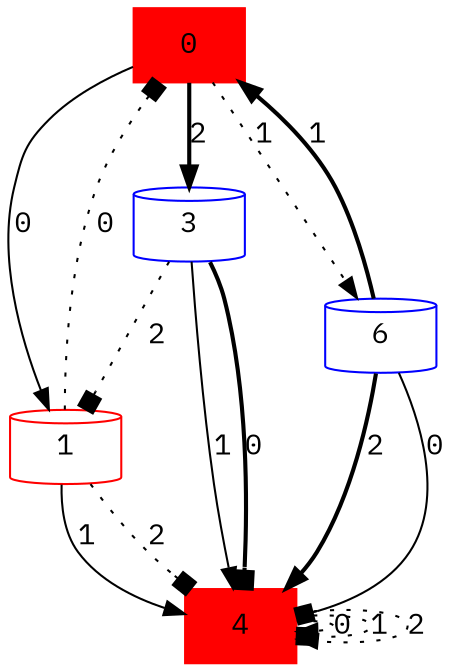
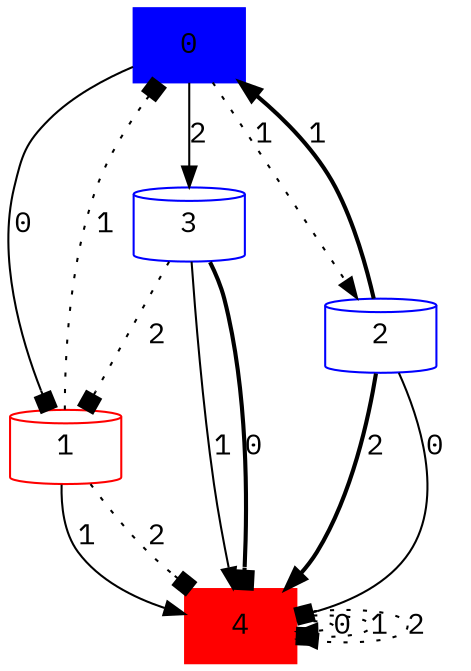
node "0": color red -> blue
edge "0" -> "3": style bold -> solid
edge "0" -> "1": arrowhead normal -> box
edge "1" -> "0": label "0" -> "1"
node "6": label "6" -> "2"
